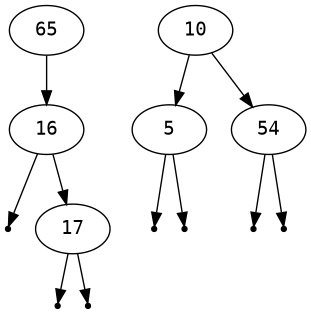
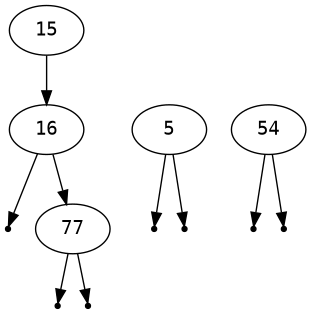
node "65": label "65" -> "15"
node "10": removed
node "17": label "17" -> "77"
